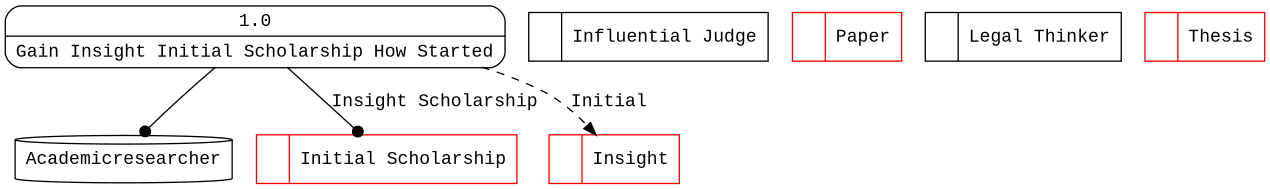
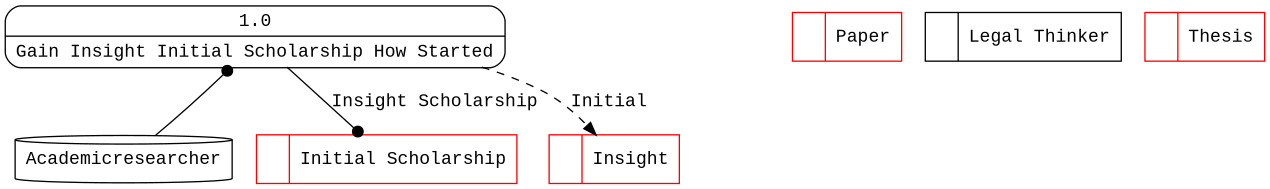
node "Influential Judge": removed
edge "1.0" -> "Academicresearcher": reversed
